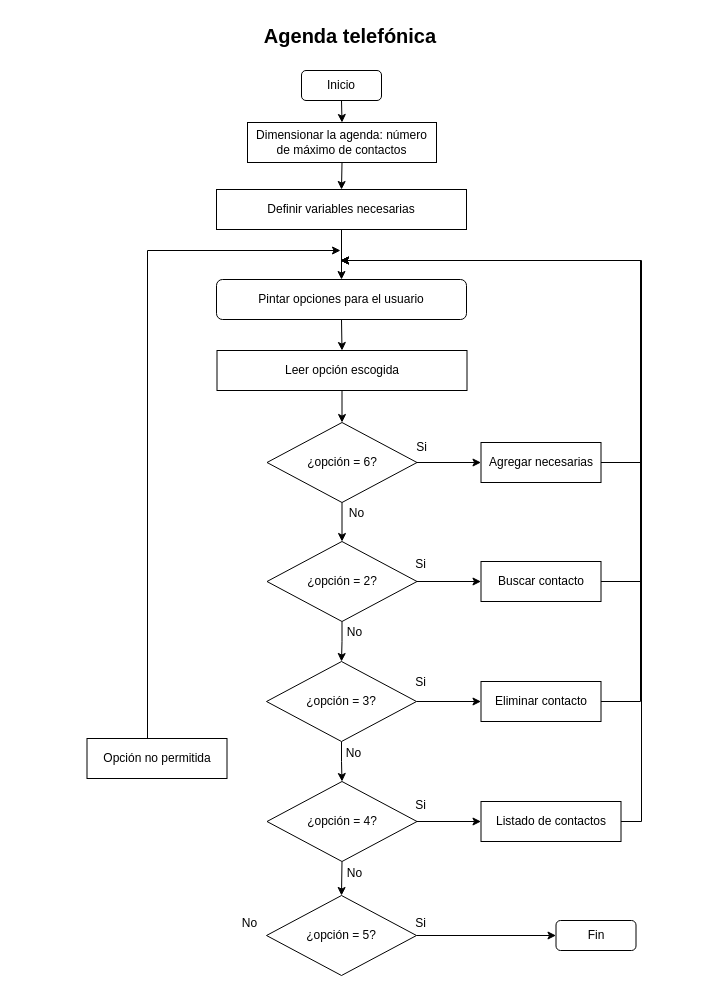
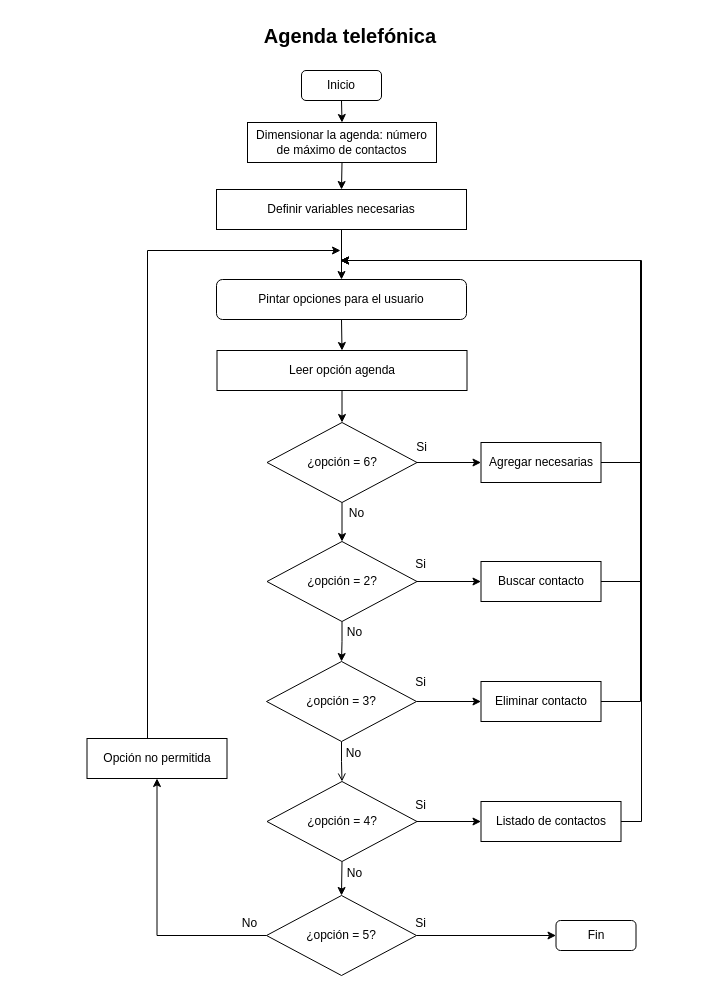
node "Leer opción escogida": label "Leer opción escogida" -> "Leer opción agenda"
edge "¿opción = 3?" -> "¿opción = 4?": arrowhead classic -> open
edge "¿opción = 5?" -> "Opción no permitida": added
